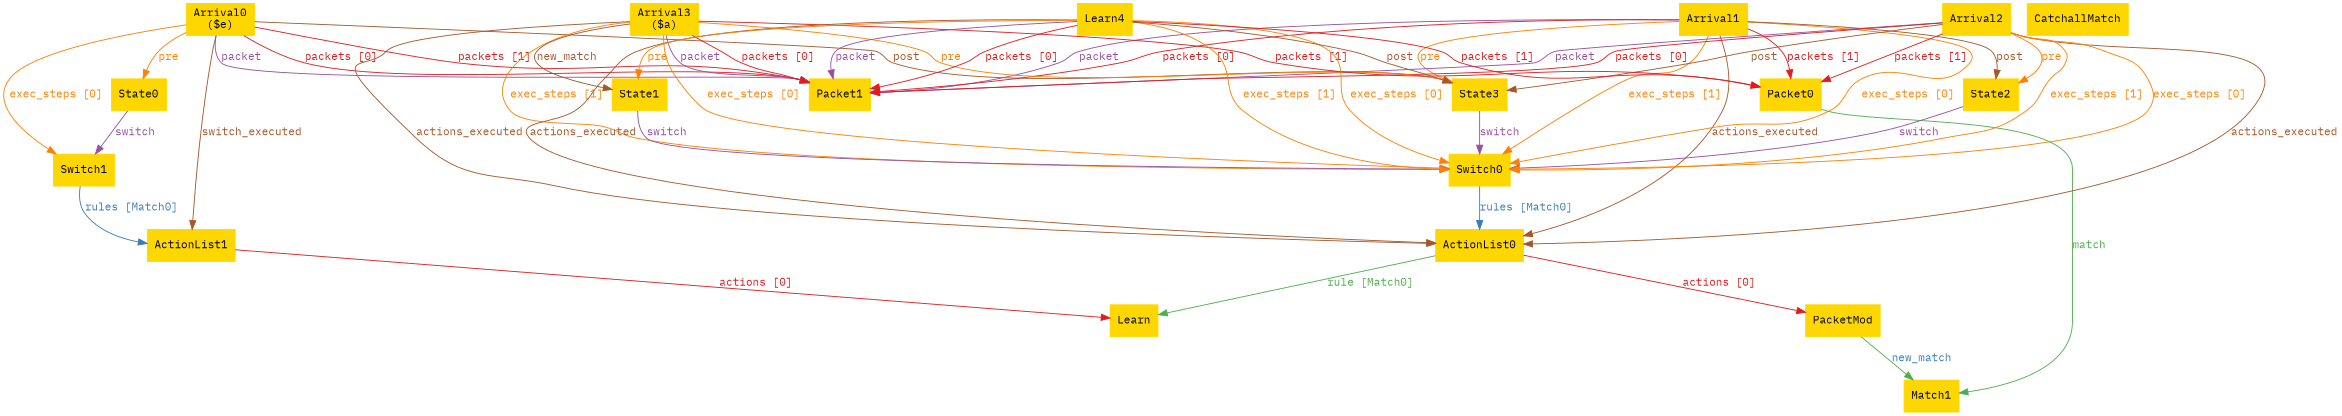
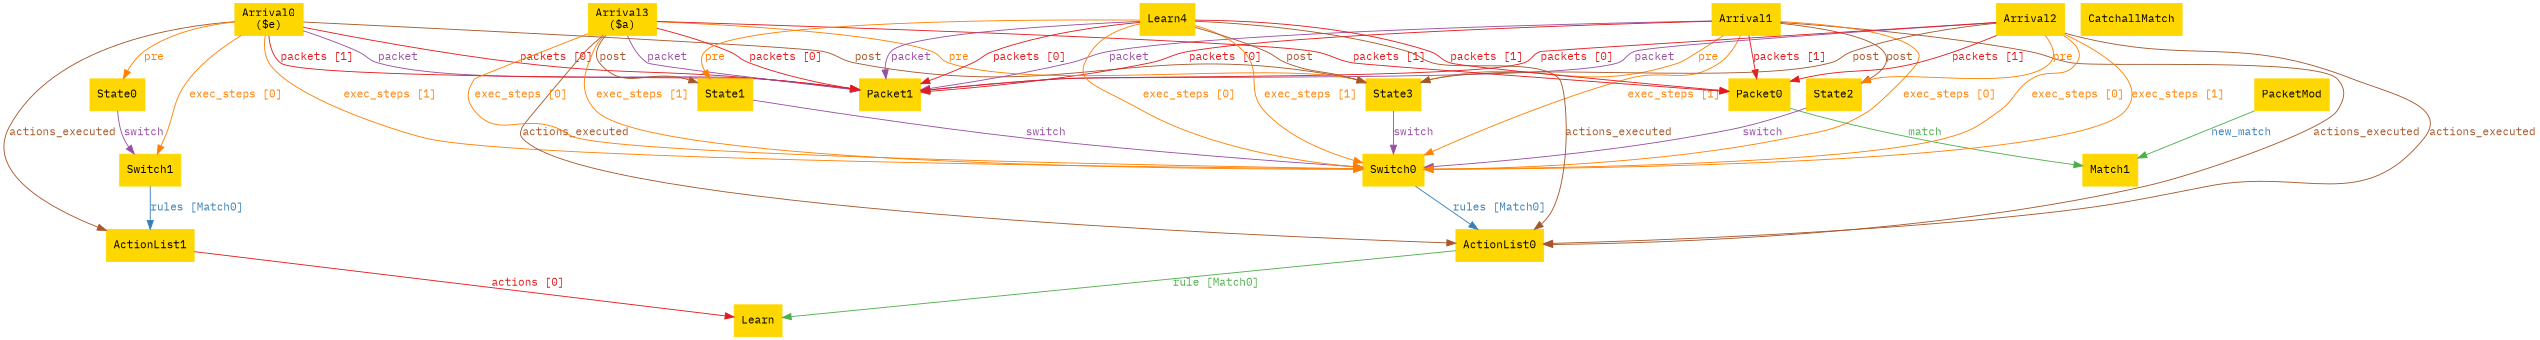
edge "Arrival3 ($a)" -> "State1": label "new_match" -> "post"
edge "Arrival0 ($e)" -> "ActionList1": label "switch_executed" -> "actions_executed"
edge "Arrival0 ($e)" -> "Switch0": added, label "exec_steps [1]"
edge "ActionList0" -> "PacketMod": removed, label "actions [0]"
